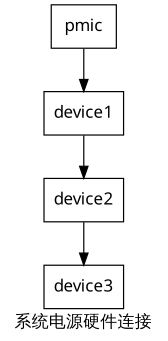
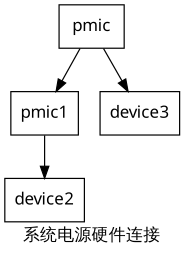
node "device1": label "device1" -> "pmic1"
edge "device2" -> "device3": now "pmic" -> "device3"
